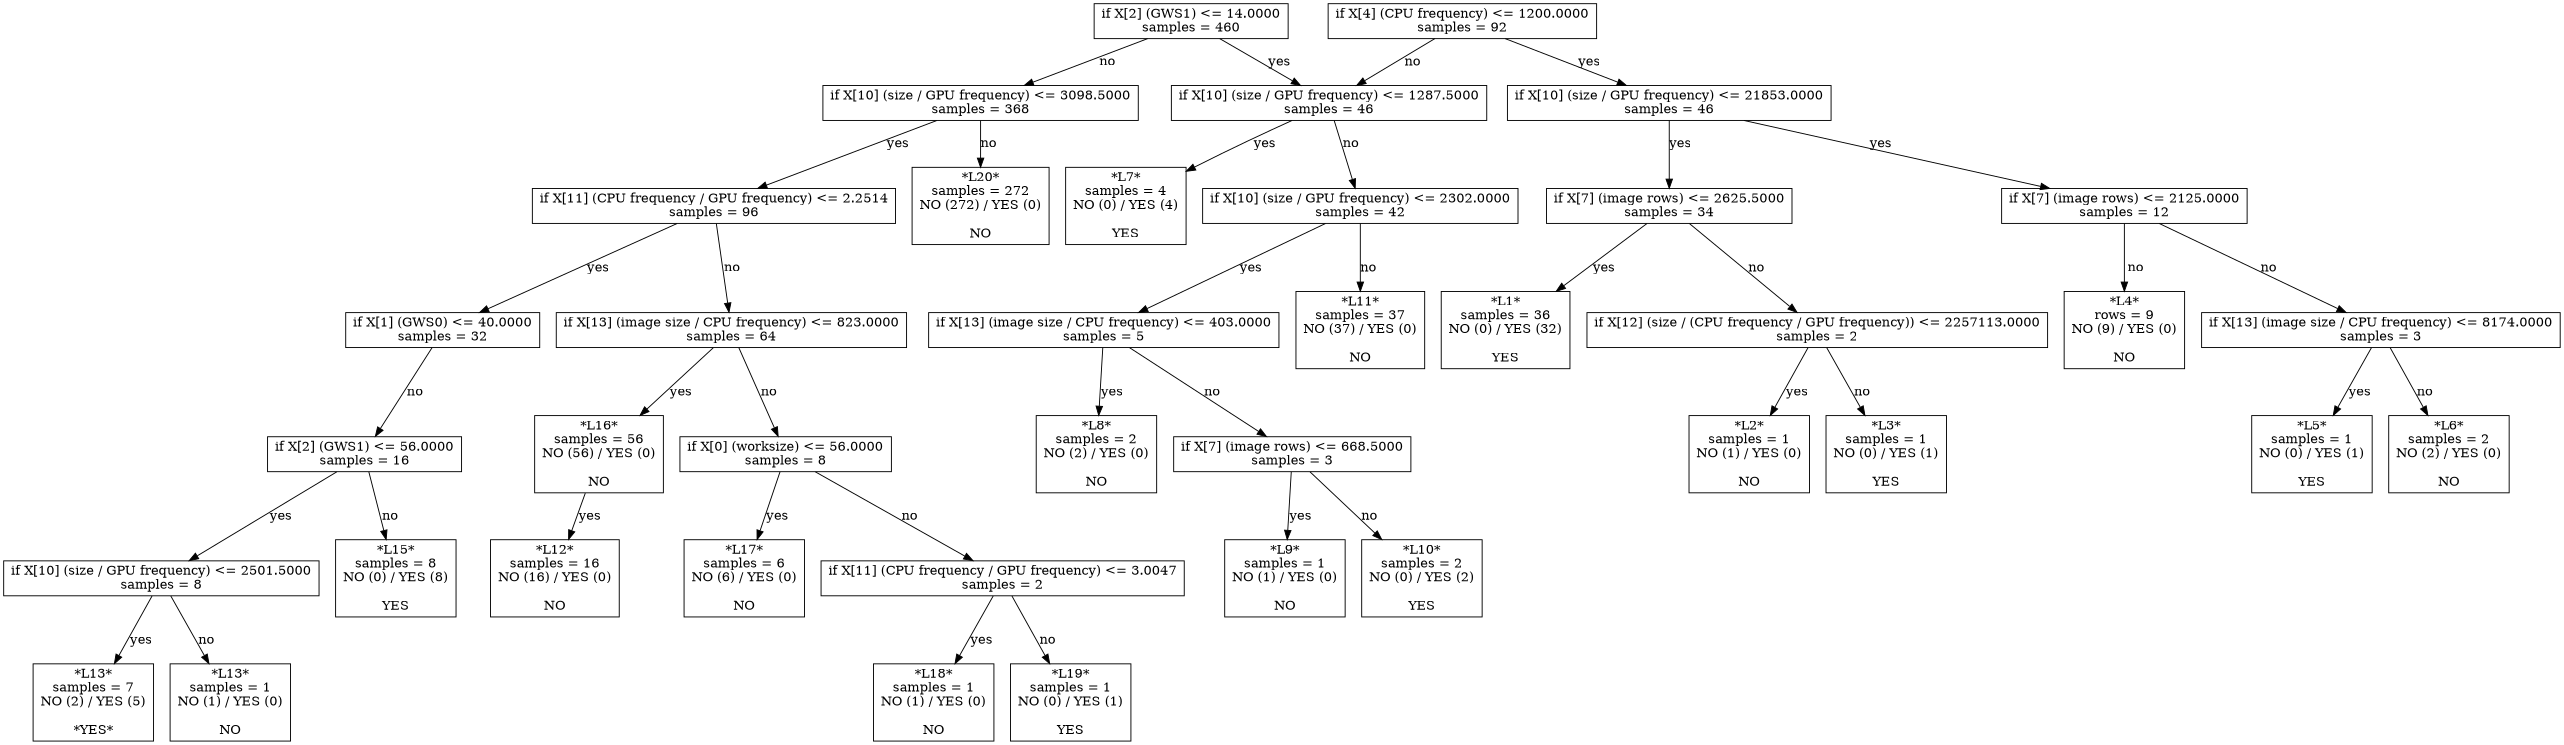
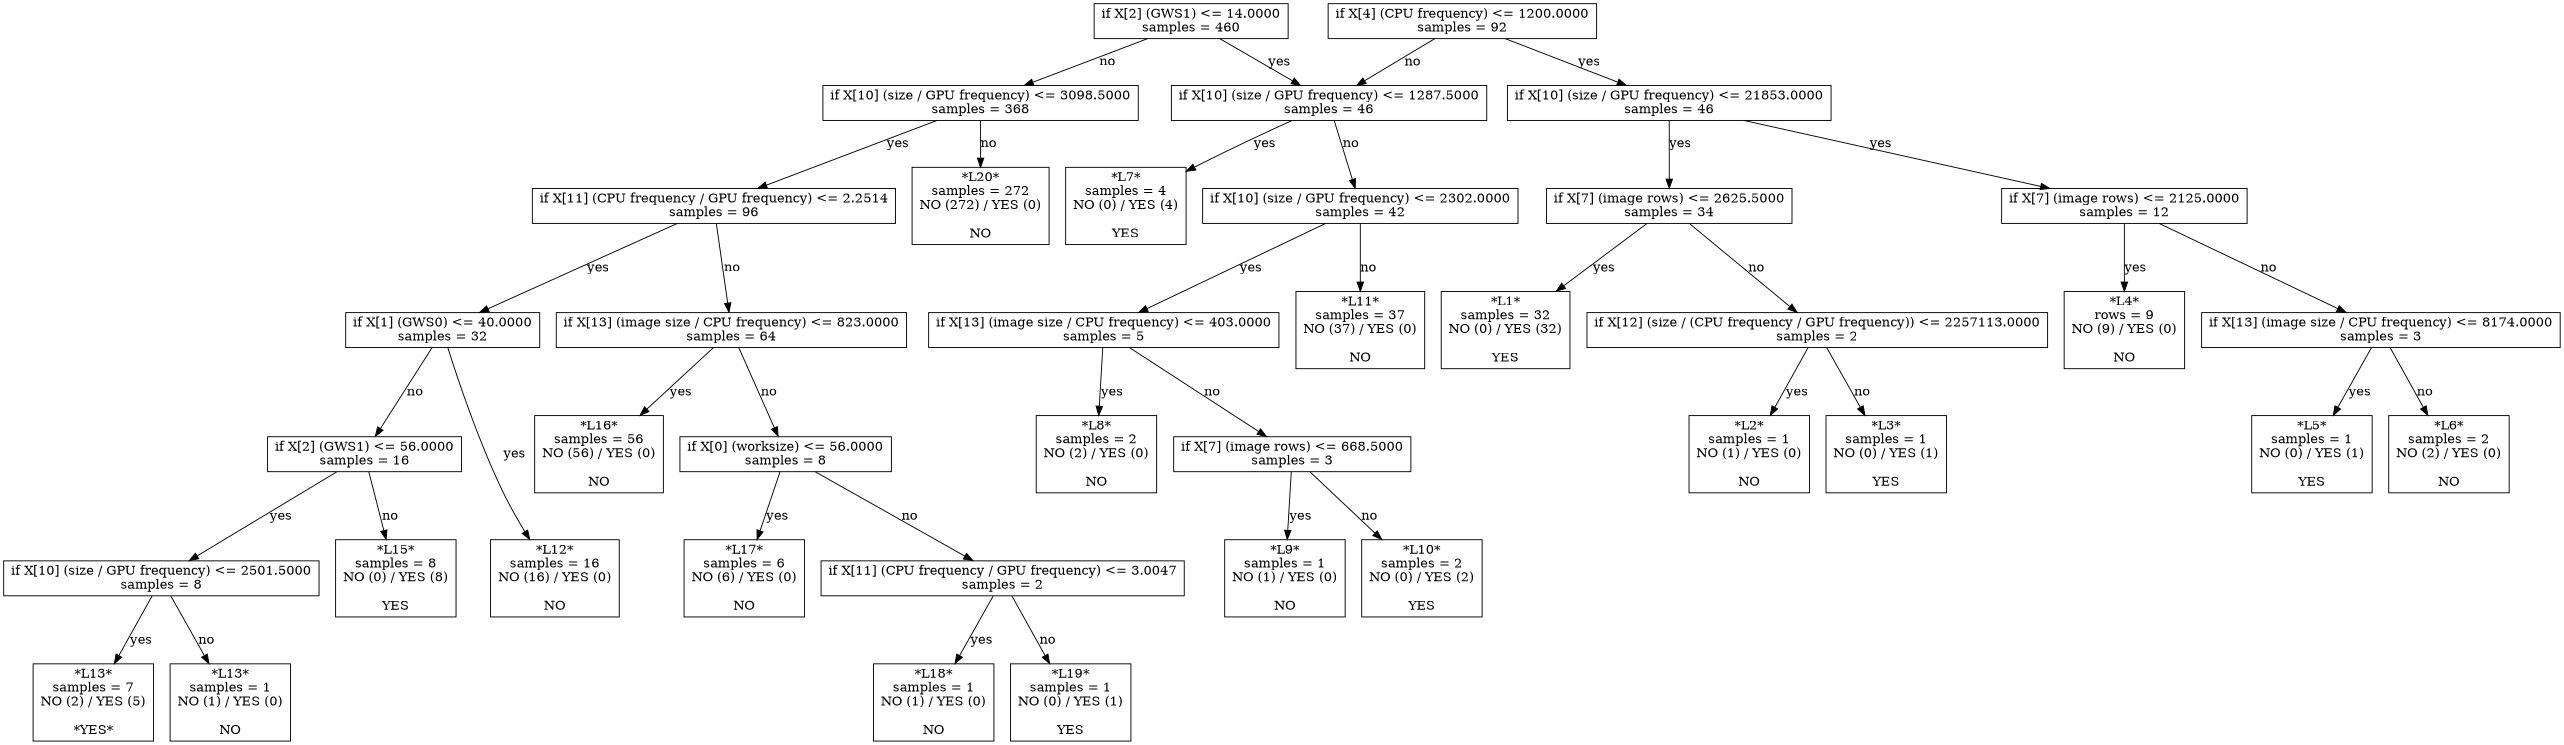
edge "if X[7] (image rows) <= 2125.0000 samples = 12" -> "*L4* rows = 9 NO (9) / YES (0) NO": label "no" -> "yes"
node "*L1* samples = 36 NO (0) / YES (32) YES": label "*L1* samples = 36 NO (0) / YES (32) YES" -> "*L1* samples = 32 NO (0) / YES (32) YES"
edge "*L16* samples = 56 NO (56) / YES (0) NO" -> "*L12* samples = 16 NO (16) / YES (0) NO": now "if X[1] (GWS0) <= 40.0000 samples = 32" -> "*L12* samples = 16 NO (16) / YES (0) NO"
